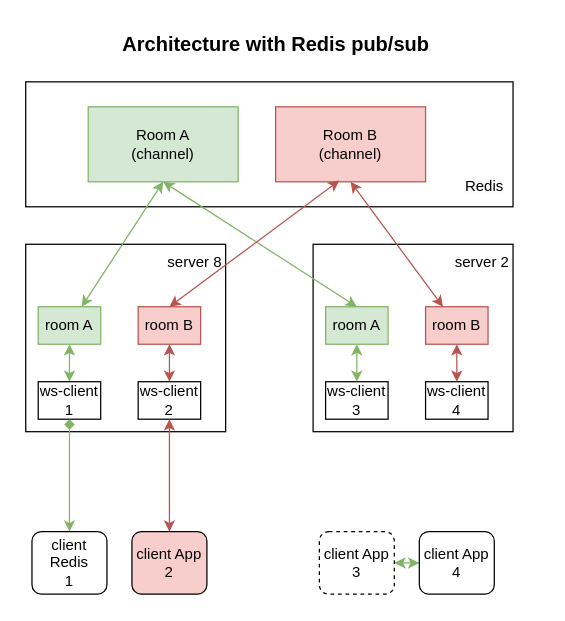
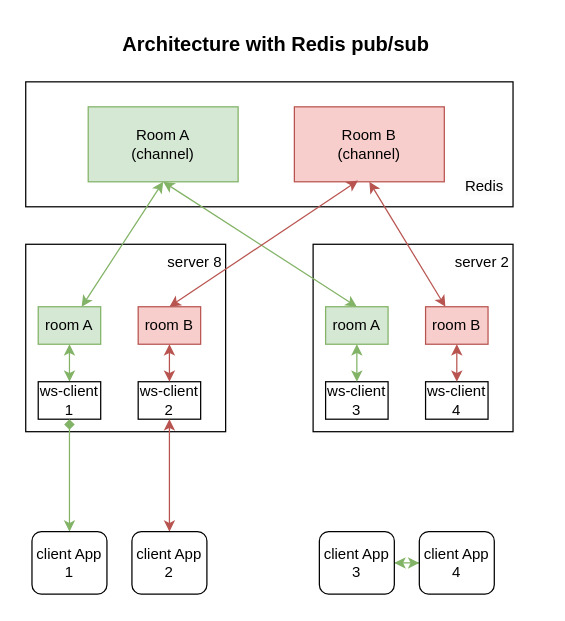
node "Room B (channel)": moved (351, 144) -> (369, 144)
node "client Redis 1": label "client Redis 1" -> "client App 1"
node "client App 2": fillcolor #f8cecc -> #ffffff
node "client App 3": style dashed -> solid
